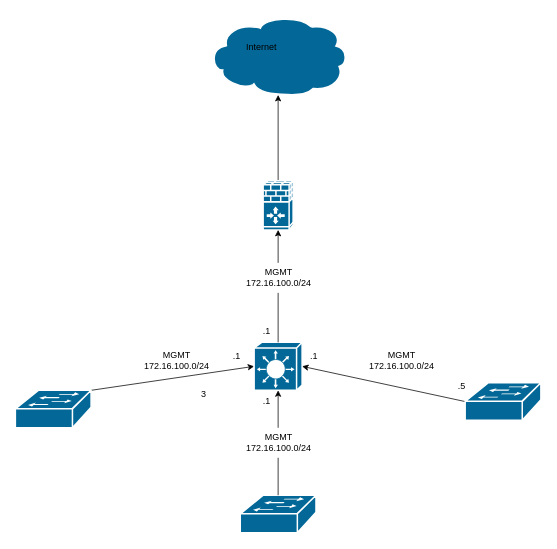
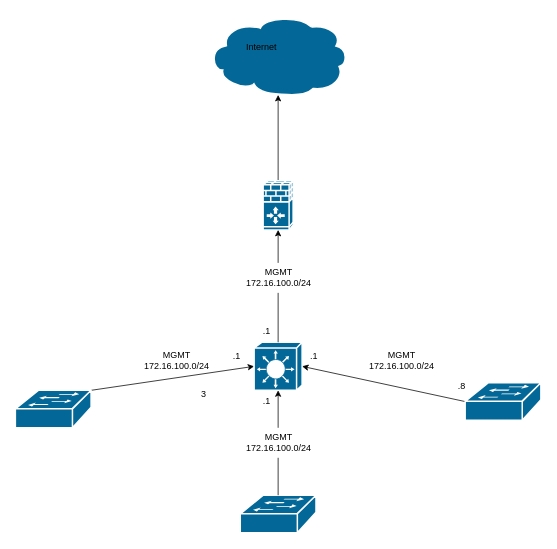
node ".5": label ".5" -> ".8"
